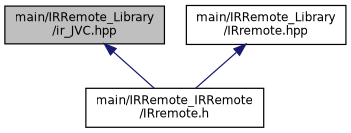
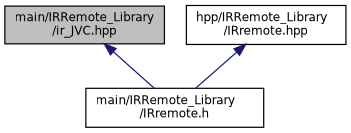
node "main/IRRemote_Library /IRremote.hpp": label "main/IRRemote_Library /IRremote.hpp" -> "hpp/IRRemote_Library /IRremote.hpp"
node "main/IRRemote_IRRemote /IRremote.h": label "main/IRRemote_IRRemote /IRremote.h" -> "main/IRRemote_Library /IRremote.h"
